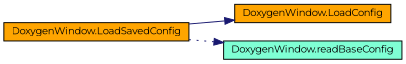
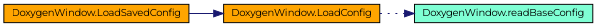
edge "DoxygenWindow.LoadSavedConfig" -> "DoxygenWindow.readBaseConfig": now "DoxygenWindow.LoadConfig" -> "DoxygenWindow.readBaseConfig"
